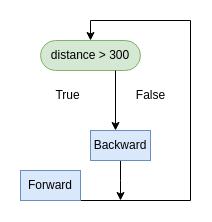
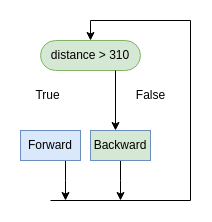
node "distance > 300": label "distance > 300" -> "distance > 310"
node "True": moved (68, 96) -> (48, 96)
node "Backward": fillcolor #dae8fc -> #d5e8d4
node "Forward": moved (51, 186) -> (51, 146)
